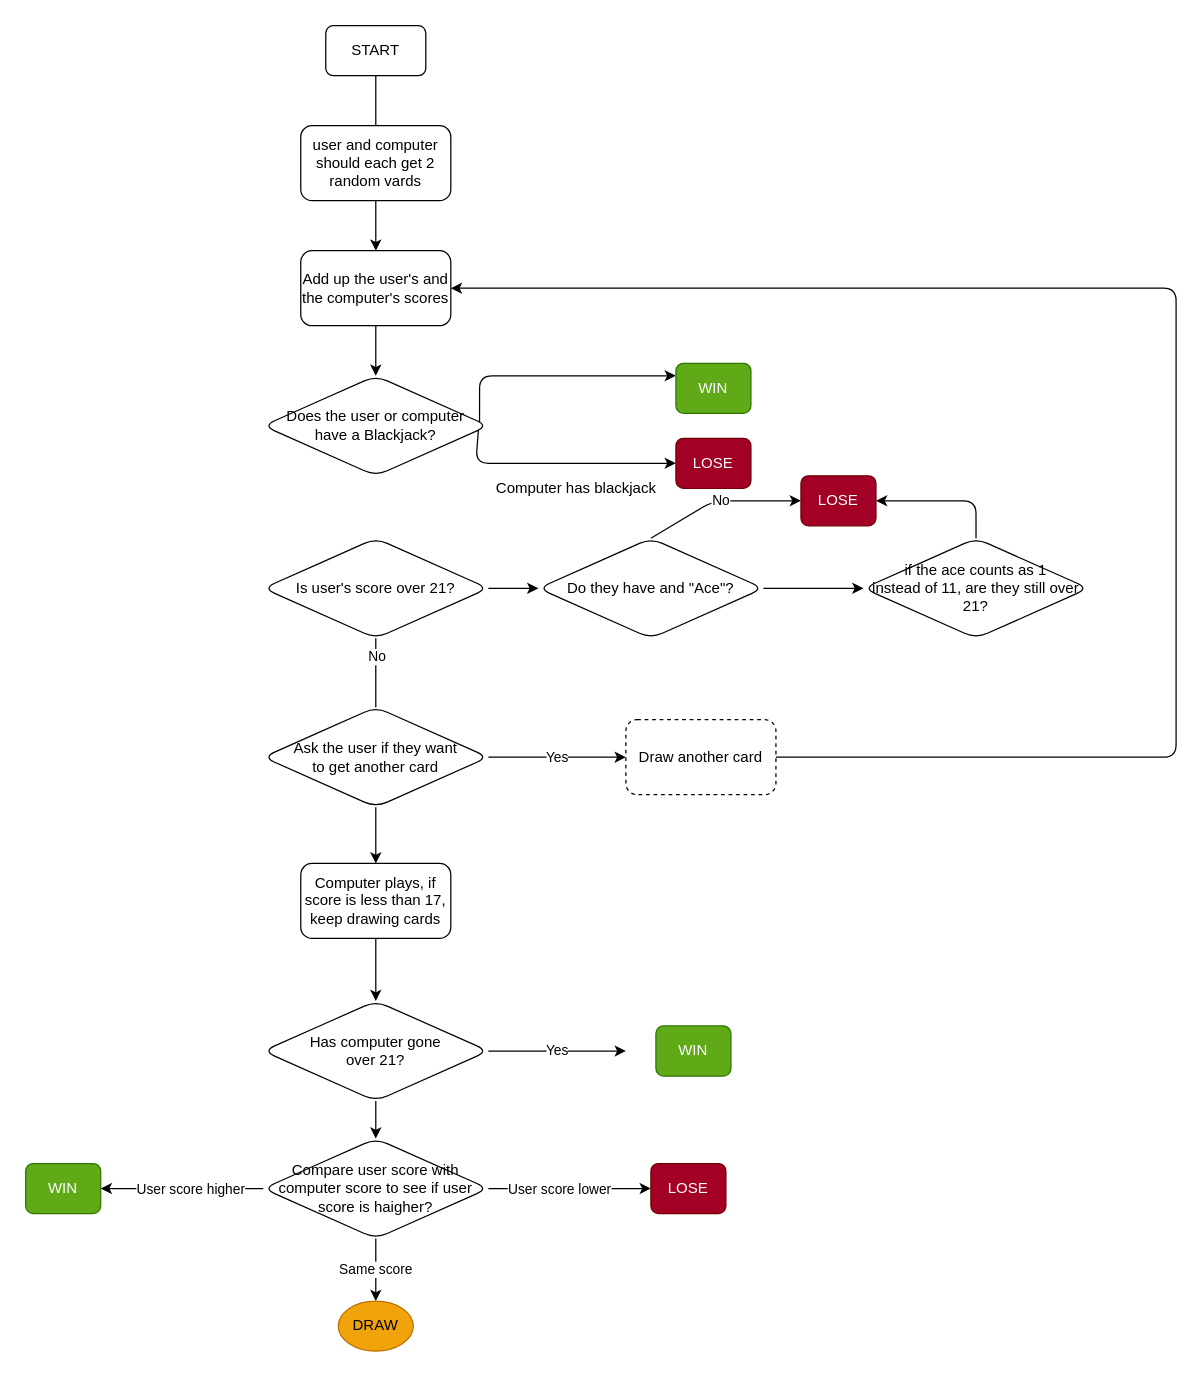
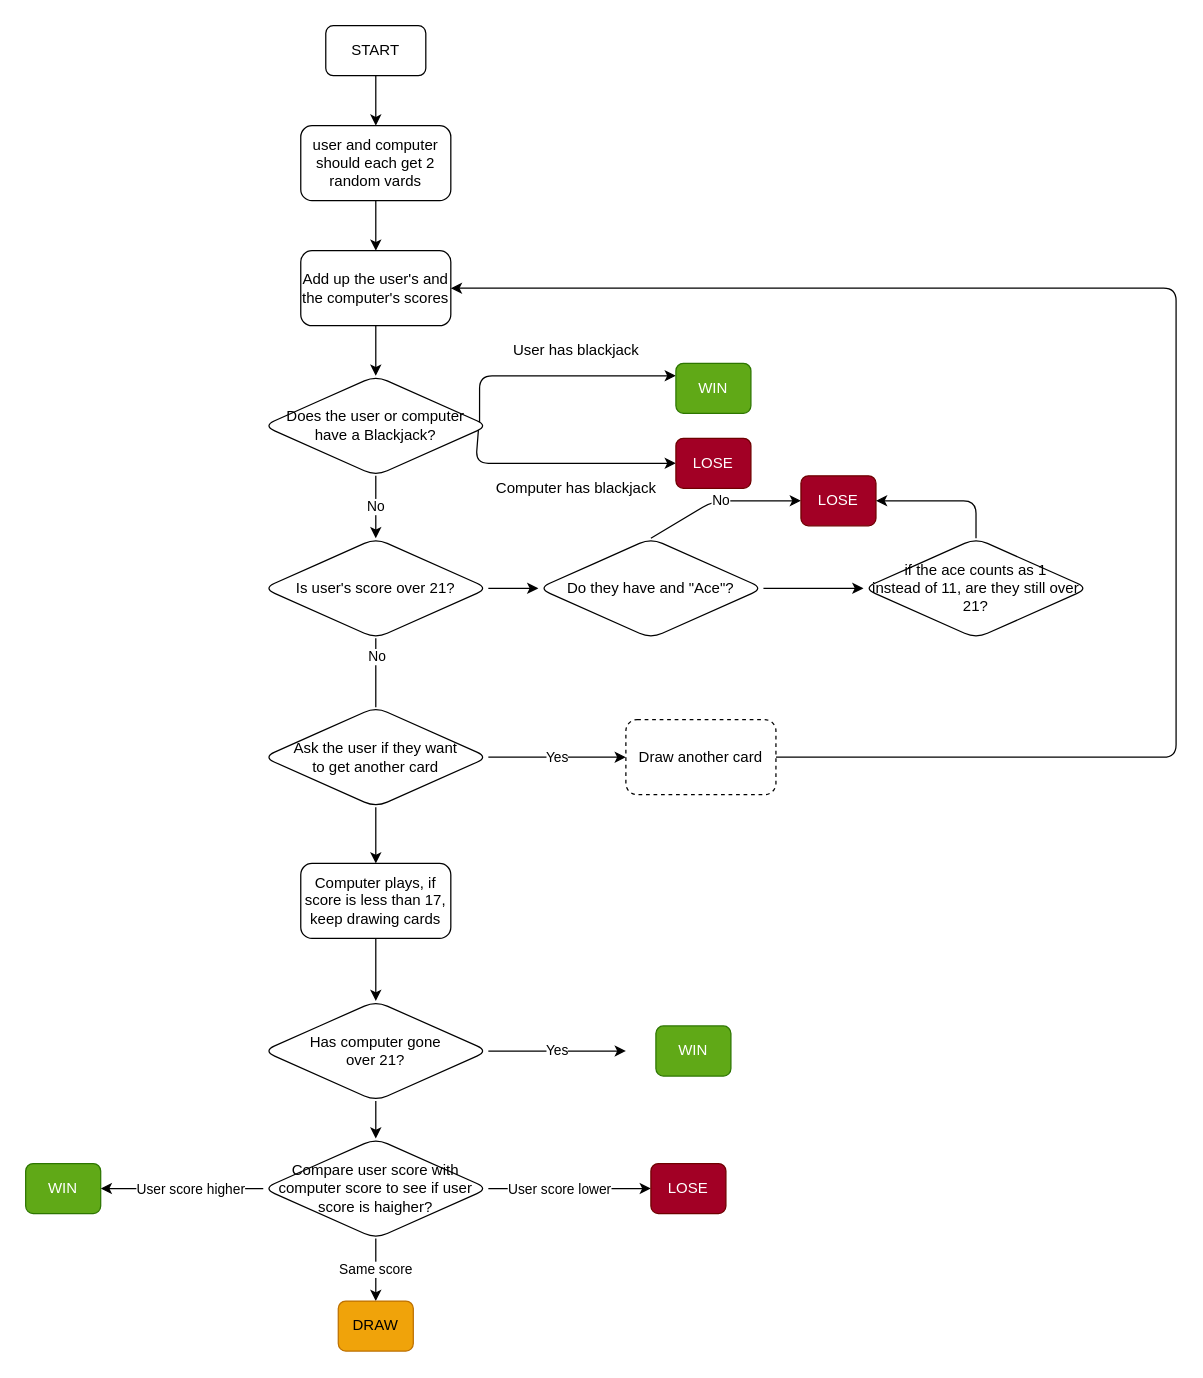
edge "START" -- "user and computer should each get 2 random vards": arrowhead none -> classic
node "User has blackjack": added
edge "Does the user or computer have a Blackjack?" -> "Is user's score over 21?": added, label "No"
node "DRAW": shape ellipse -> rounded rectangle
